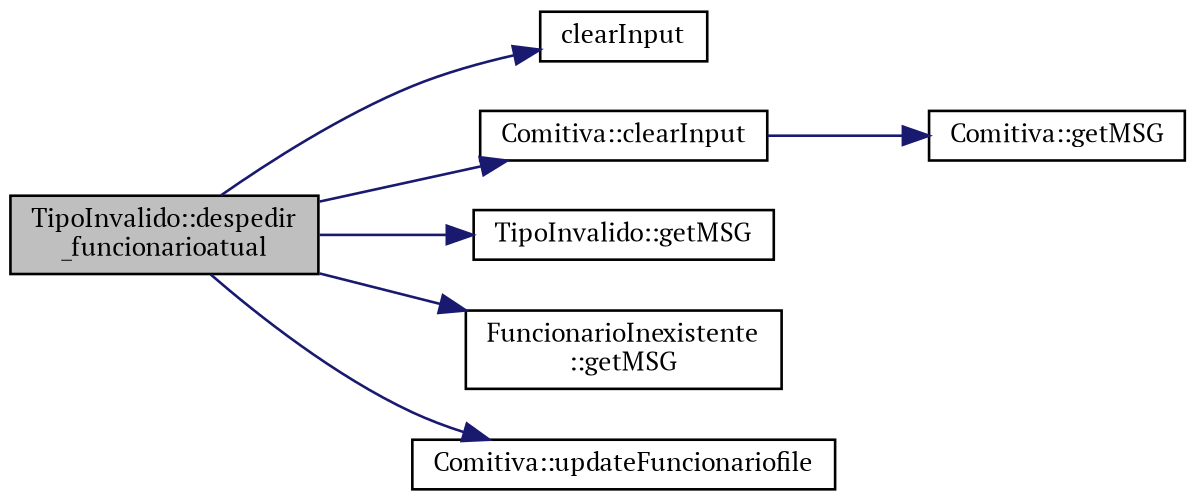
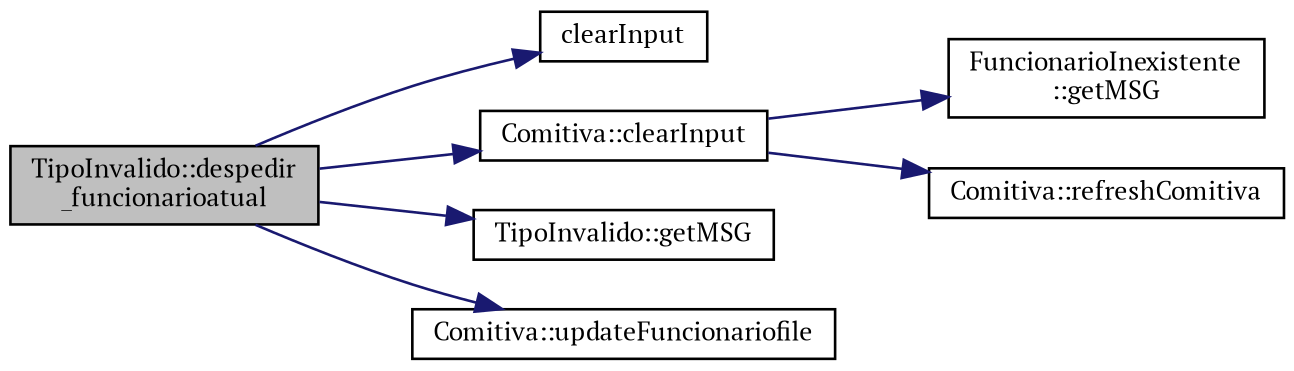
node "Comitiva::getMSG": label "Comitiva::getMSG" -> "Comitiva::refreshComitiva"
edge "TipoInvalido::despedir _funcionarioatual" -> "FuncionarioInexistente ::getMSG": now "Comitiva::clearInput" -> "FuncionarioInexistente ::getMSG"
